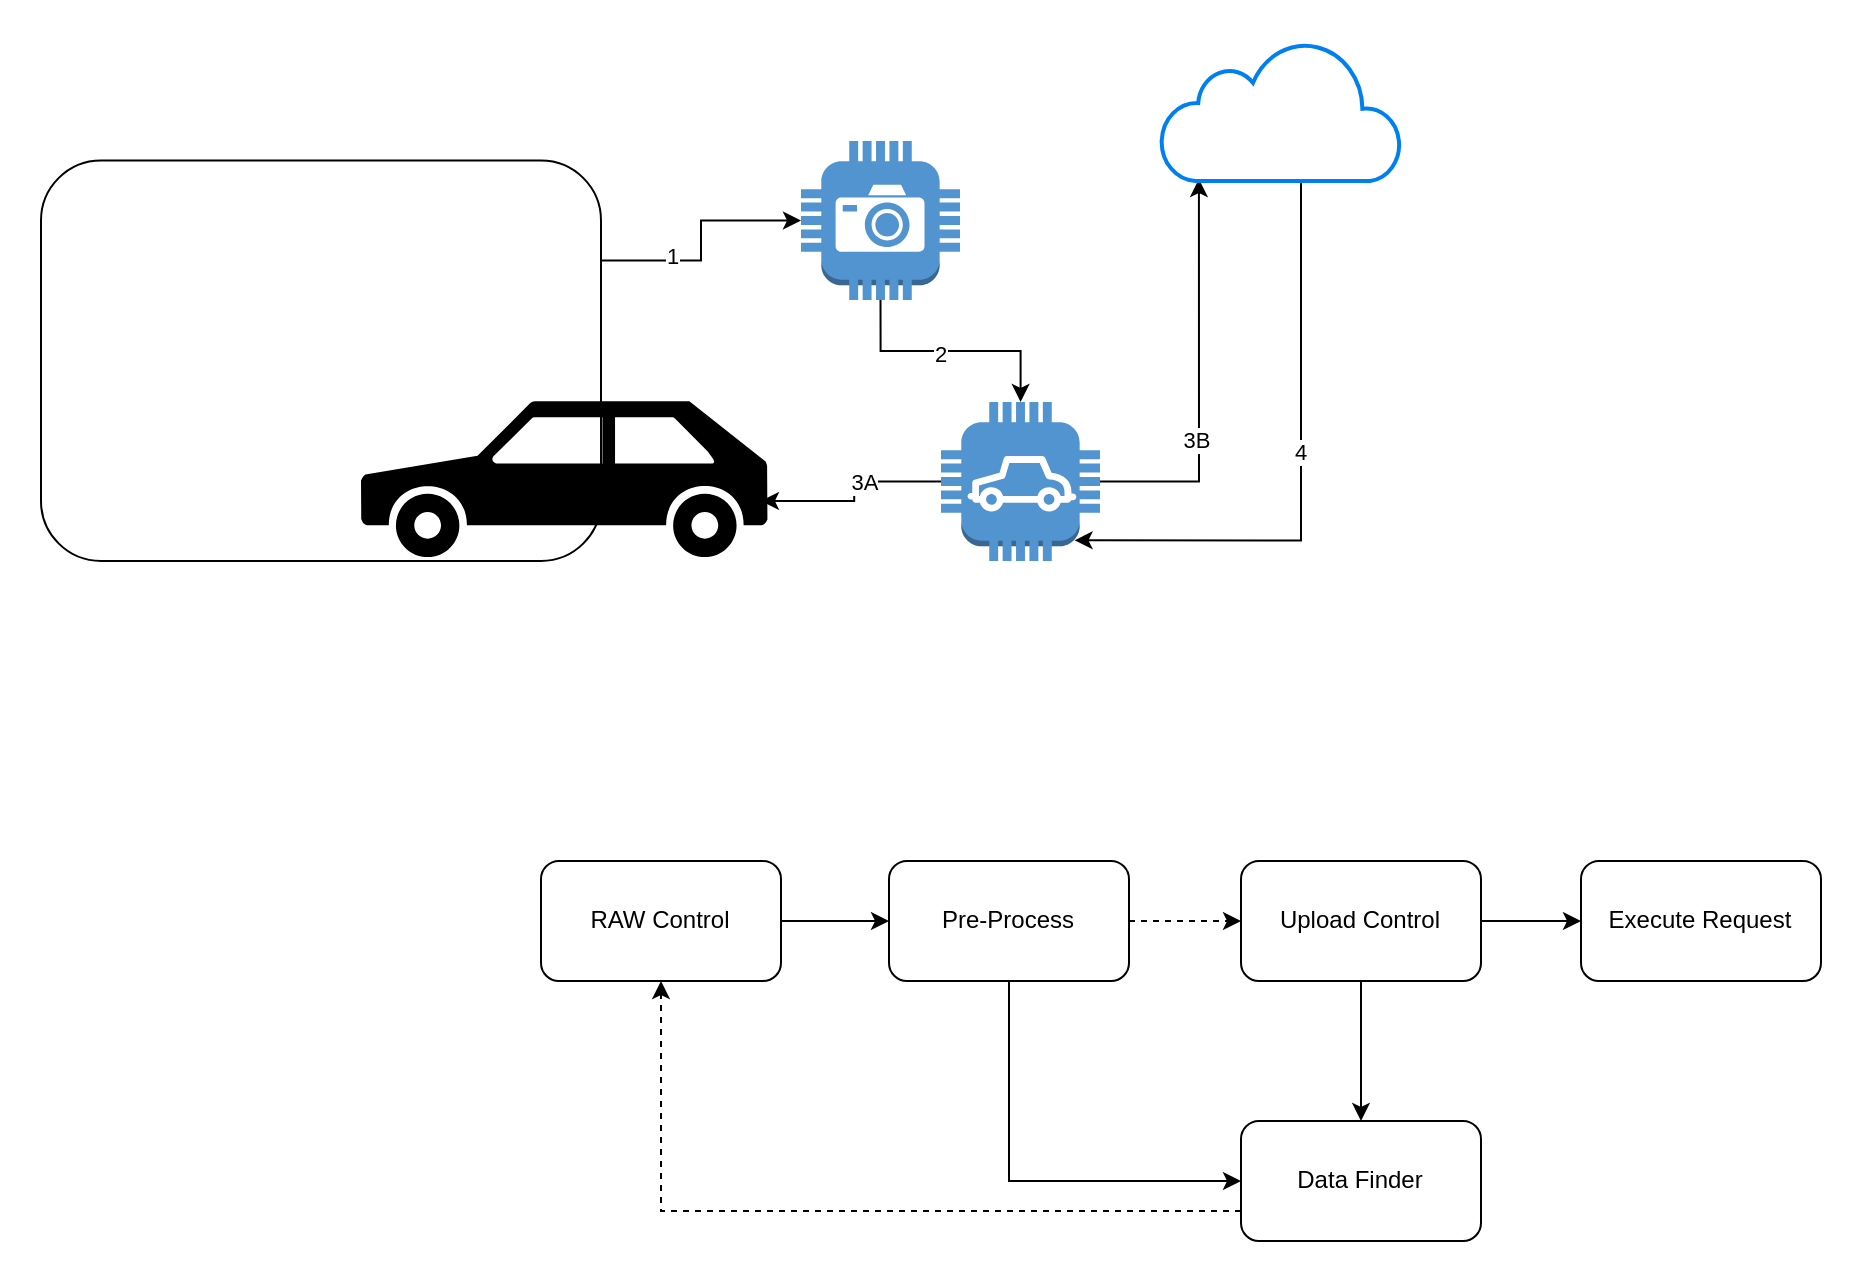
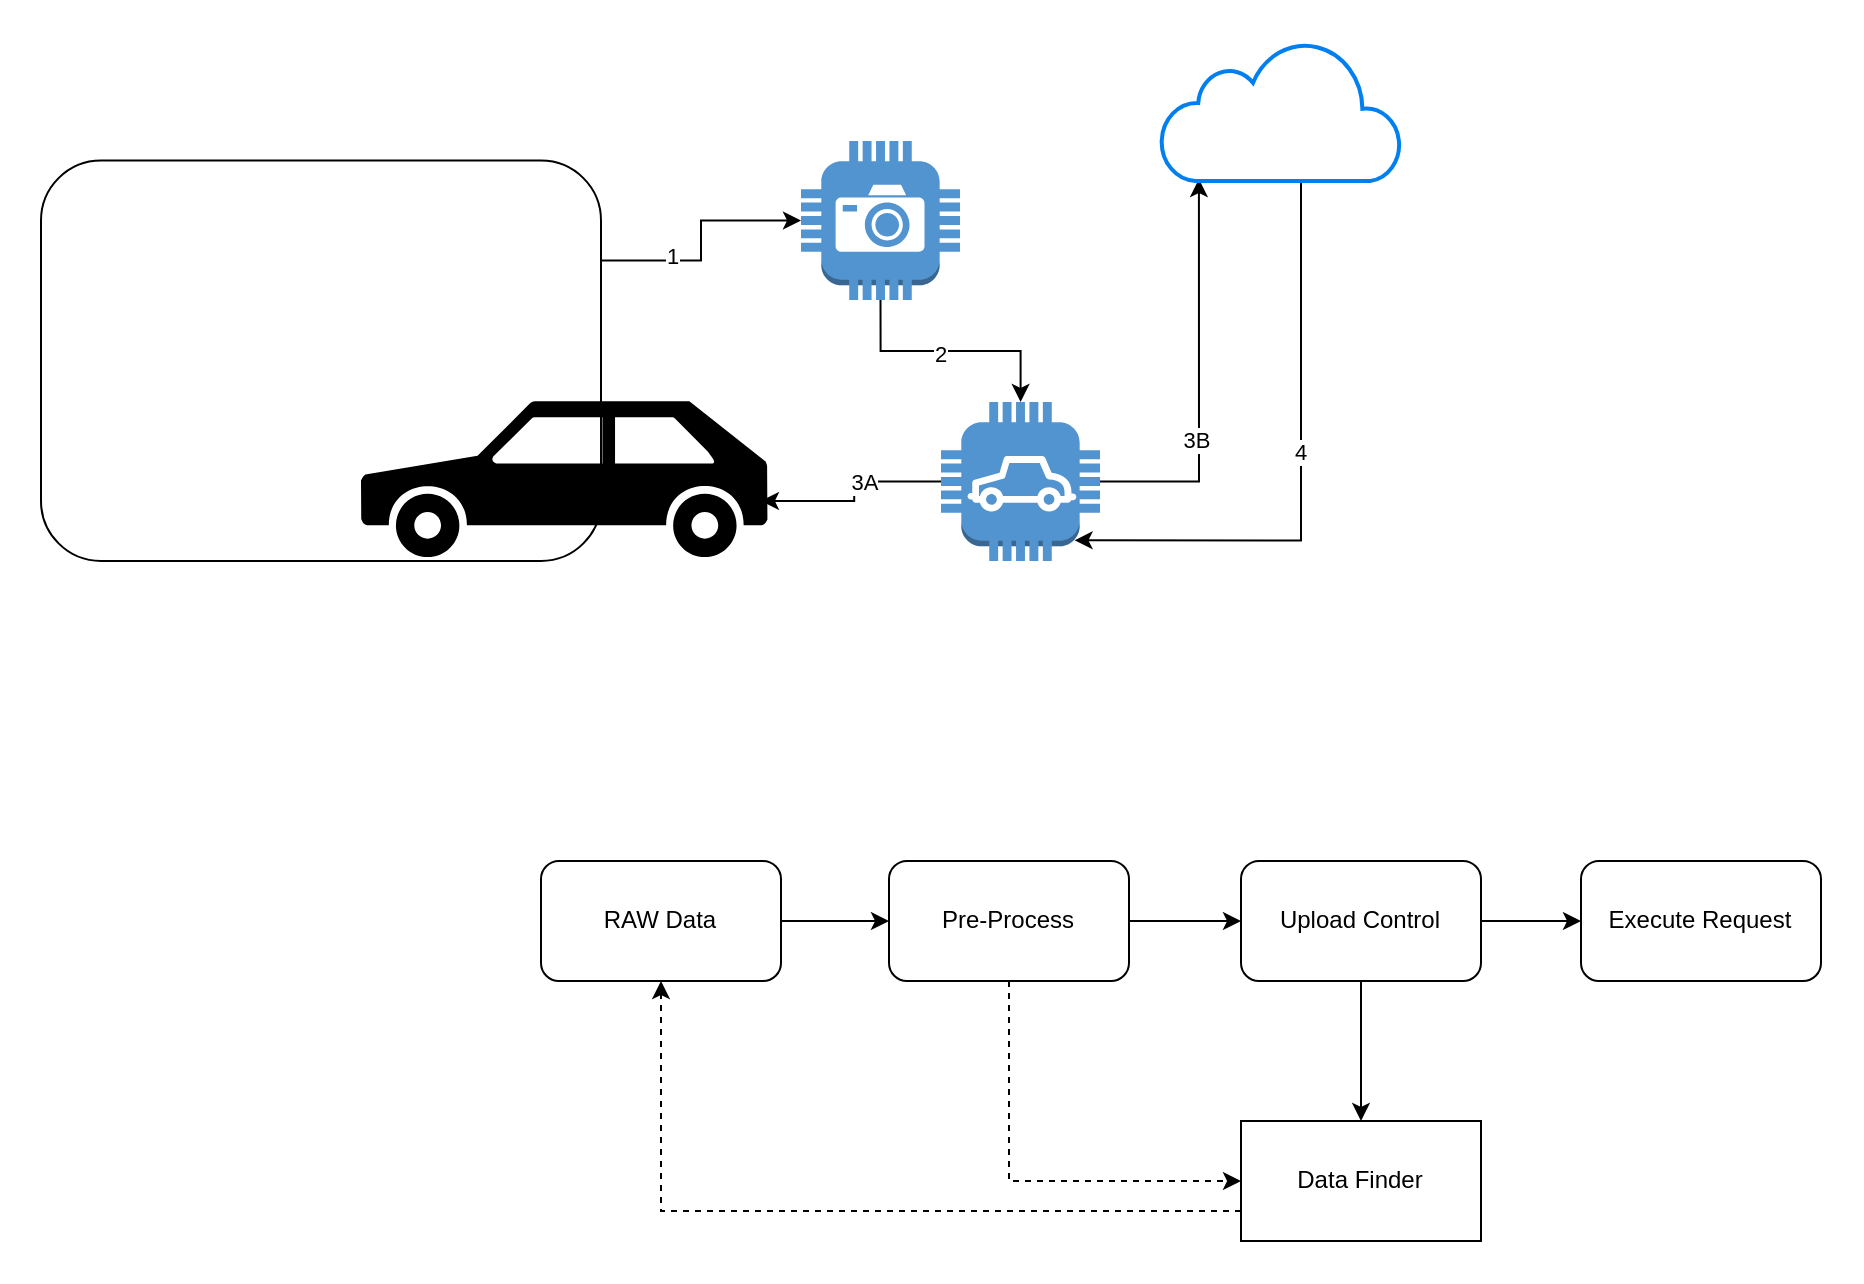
node "RAW Control": label "RAW Control" -> "RAW Data"
edge "Pre-Process" -> "Upload Control": style dashed -> solid
edge "Pre-Process" -> "Data Finder": style solid -> dashed
node "Data Finder": shape rounded rectangle -> rectangle
